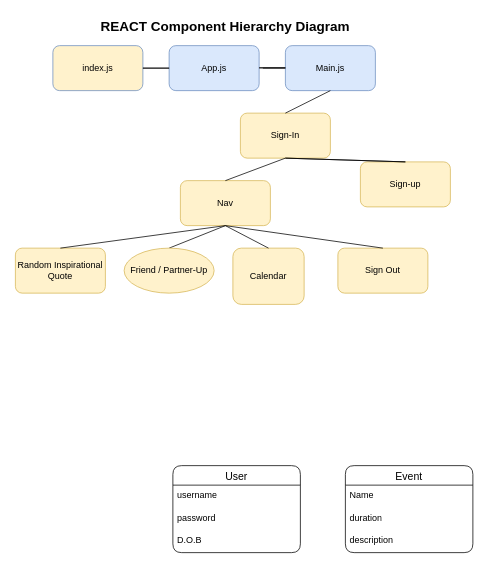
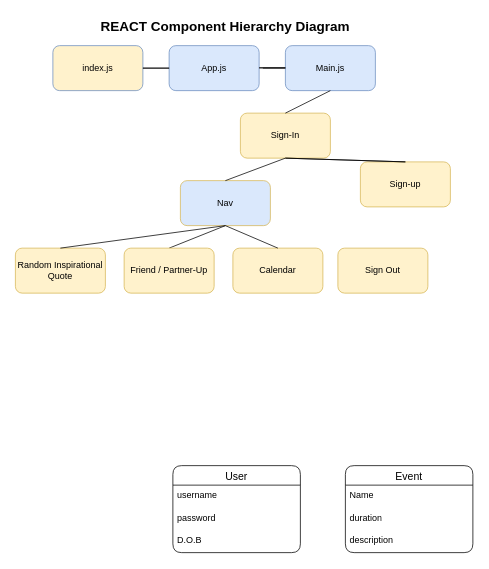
node "Nav": fillcolor #fff2cc -> #dae8fc
edge "Nav" -- "Sign Out": removed
node "Friend / Partner-Up": shape ellipse -> rounded rectangle
node "Calendar": size 71x56 -> 90x45
